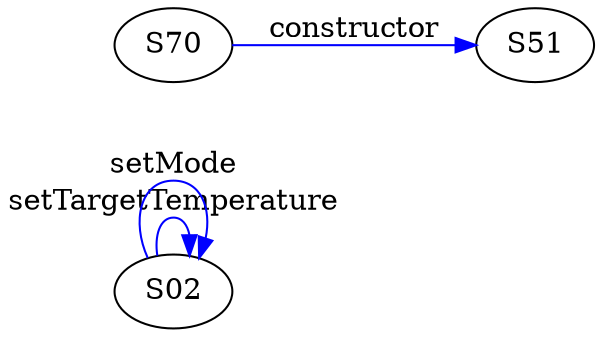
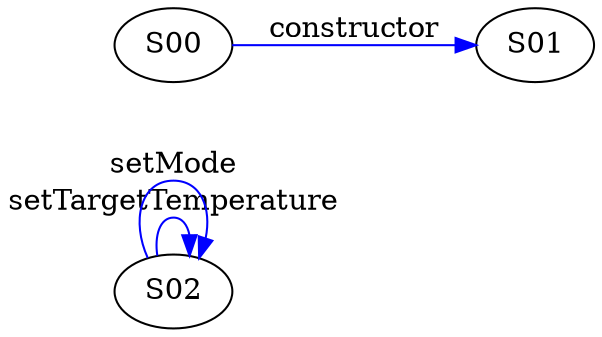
node "S70": label "S70" -> "S00"
node "S51": label "S51" -> "S01"
